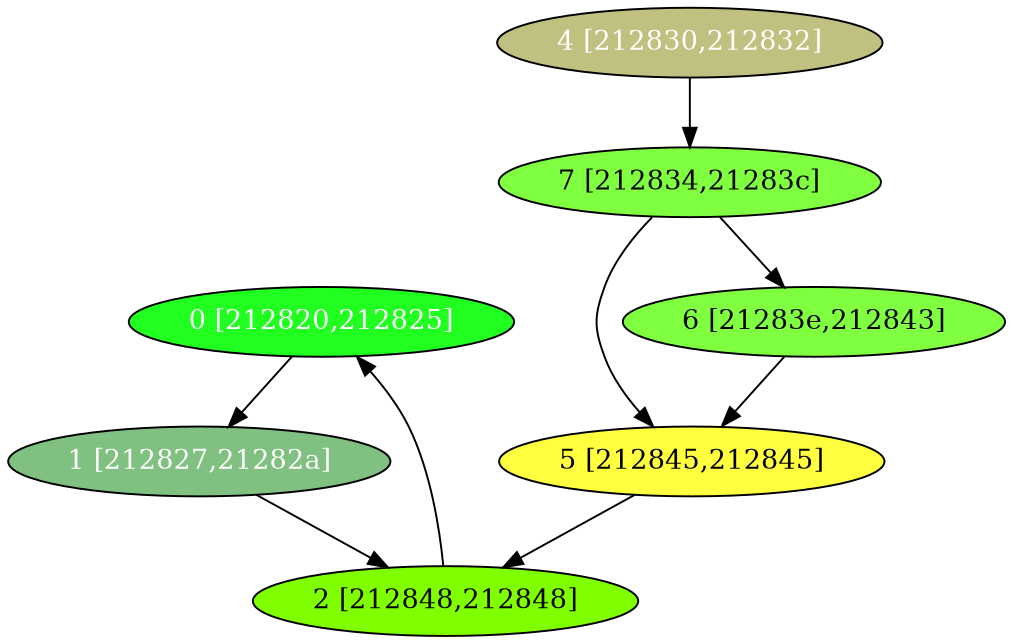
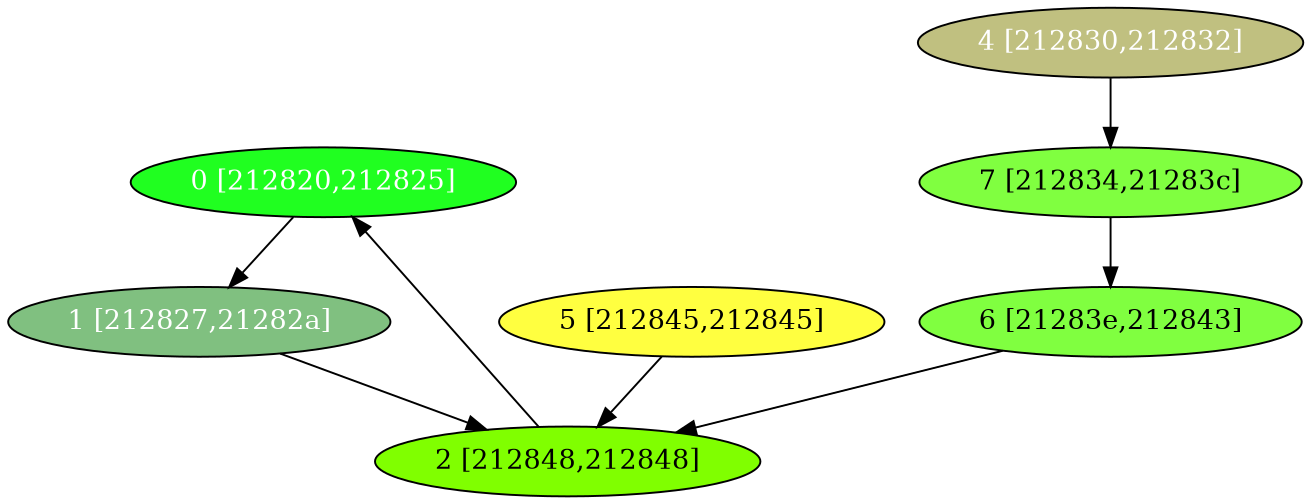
edge "7 [212834,21283c]" -> "5 [212845,212845]": removed
edge "6 [21283e,212843]" -> "5 [212845,212845]": now "6 [21283e,212843]" -> "2 [212848,212848]"
